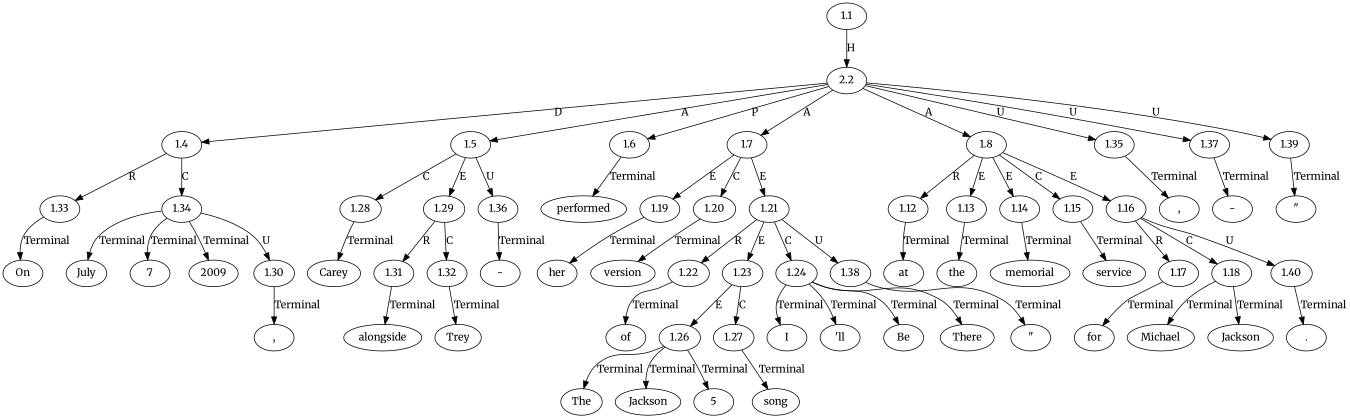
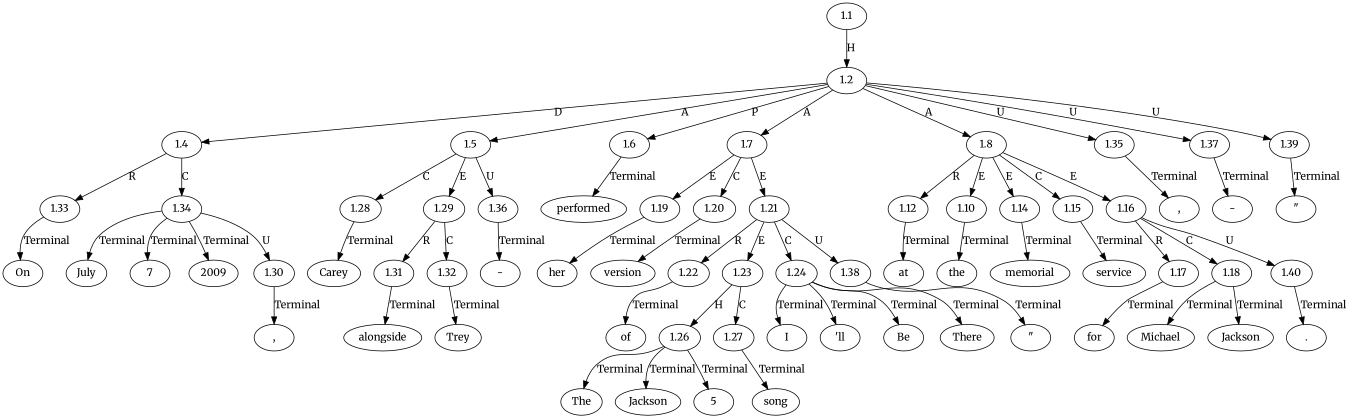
node "2.2": label "2.2" -> "1.2"
node "1.13": label "1.13" -> "1.10"
edge "1.23" -> "1.26": label "E" -> "H"
